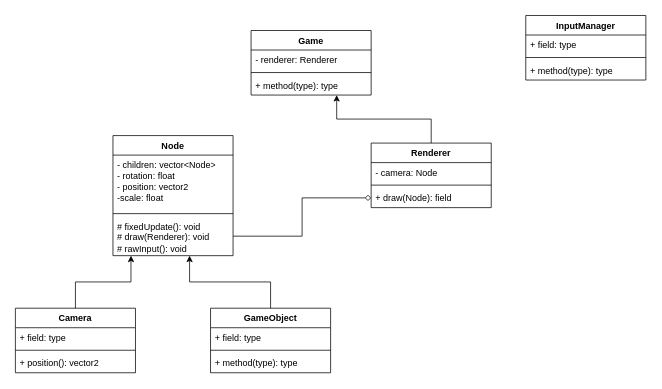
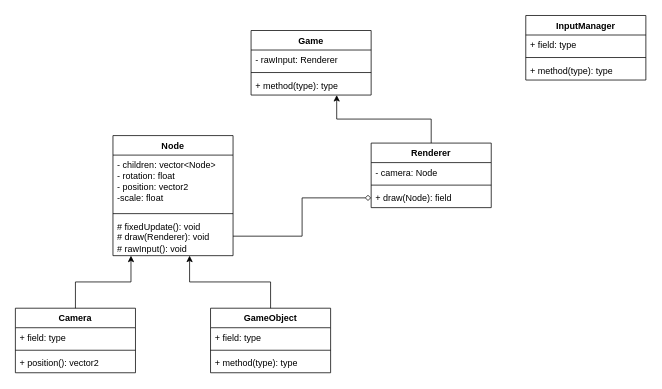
node "- renderer: Renderer": label "- renderer: Renderer" -> "- rawInput: Renderer"
